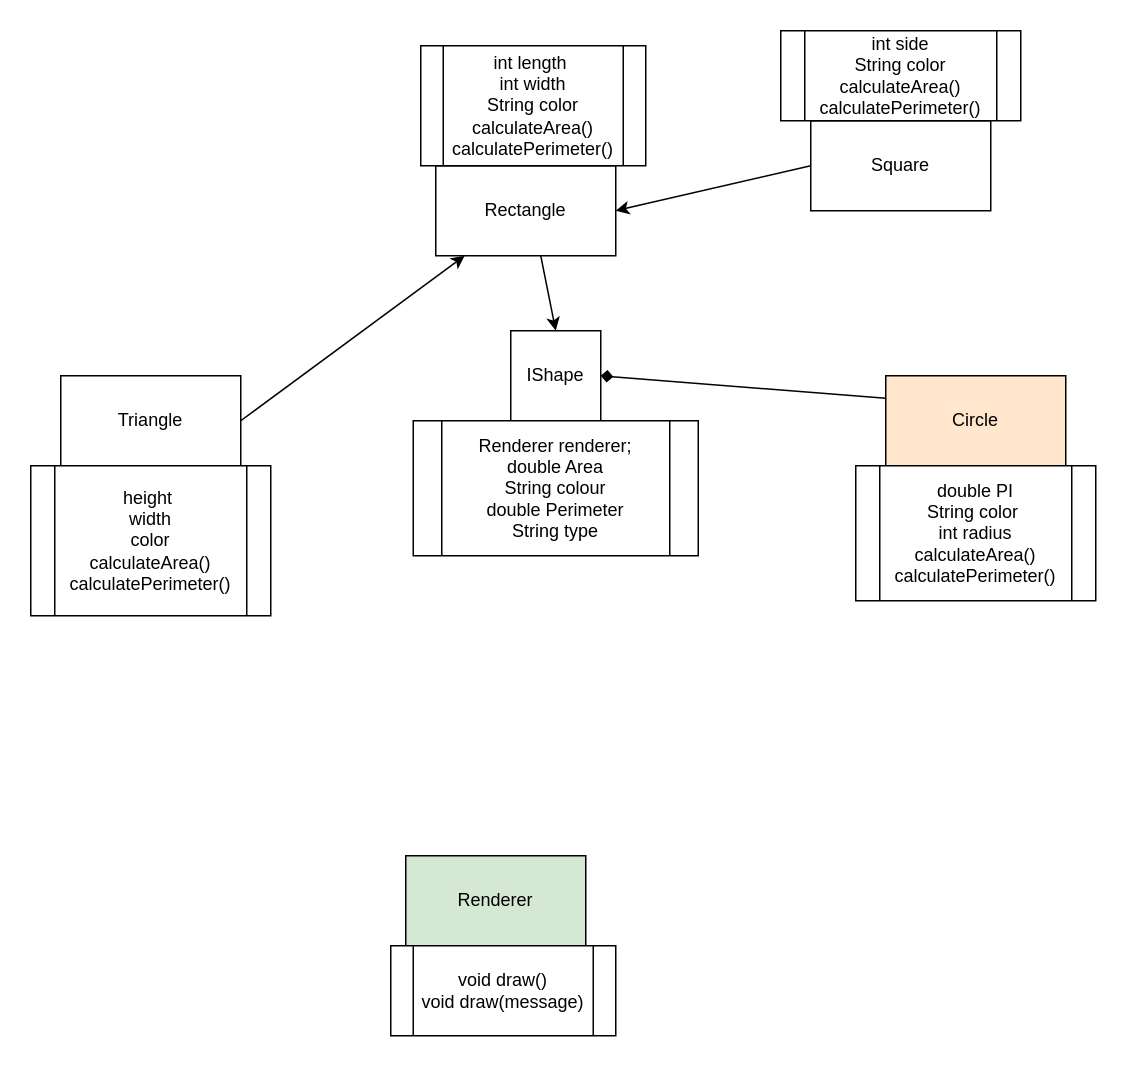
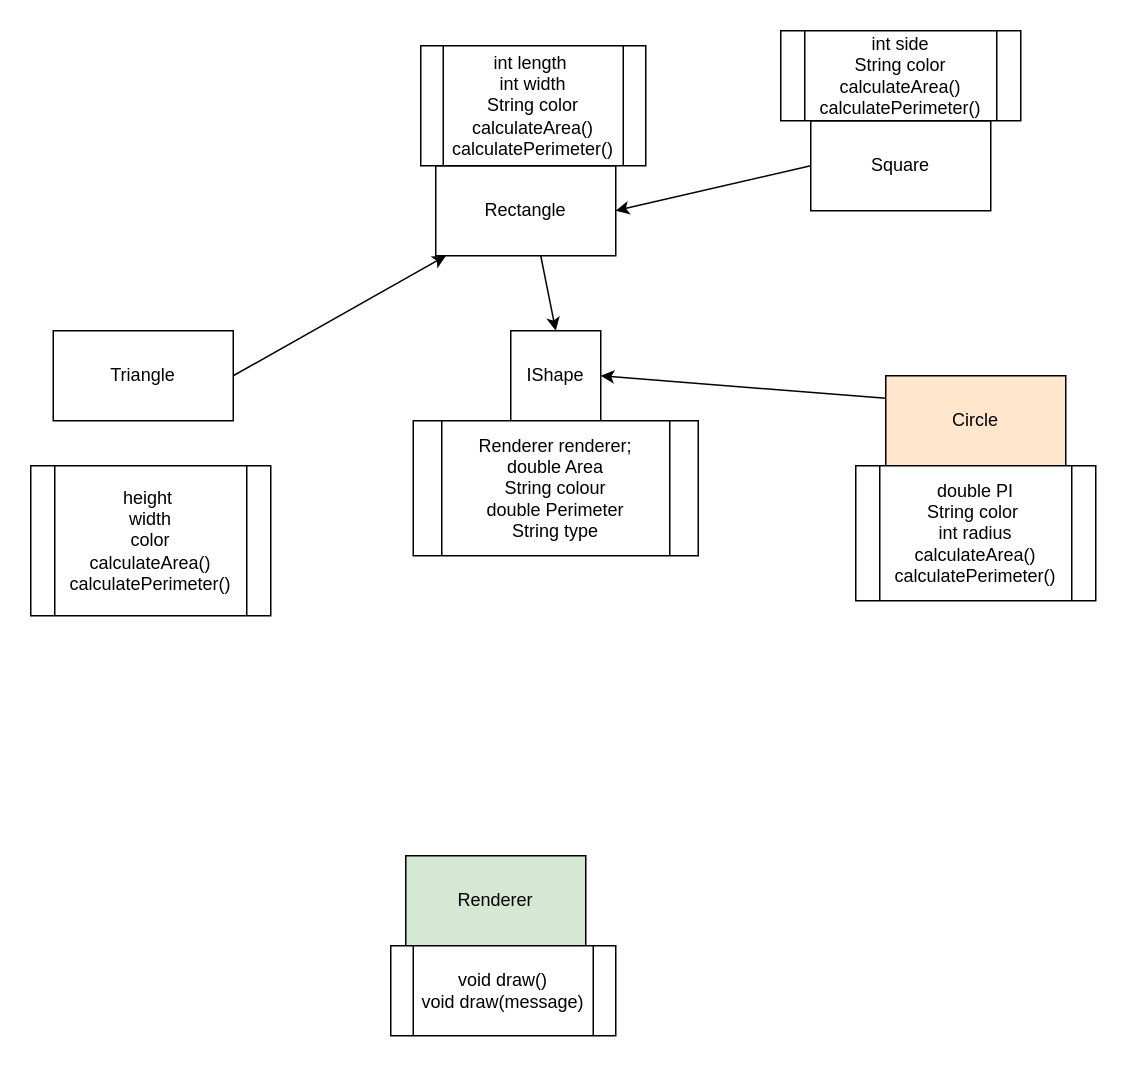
edge "Circle" -> "IShape": arrowhead diamond -> classic
node "Triangle": moved (151, 421) -> (143, 376)
